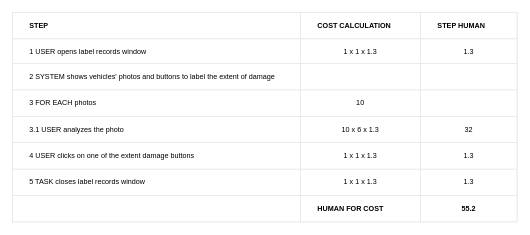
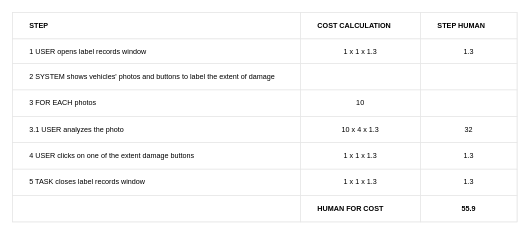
node "10 x 6 x 1.3": label "10 x 6 x 1.3" -> "10 x 4 x 1.3"
node "55.2": label "55.2" -> "55.9"
